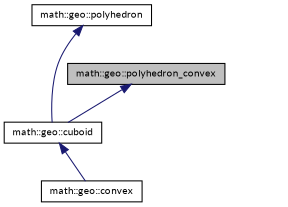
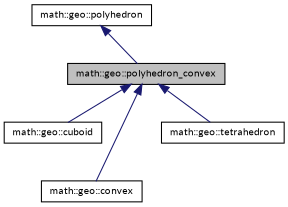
edge "math::geo::cuboid" -> "math::geo::polyhedron": now "math::geo::polyhedron_convex" -> "math::geo::polyhedron"
node "math::geo::tetrahedron": added
edge "math::geo::convex" -> "math::geo::cuboid": now "math::geo::convex" -> "math::geo::polyhedron_convex"
